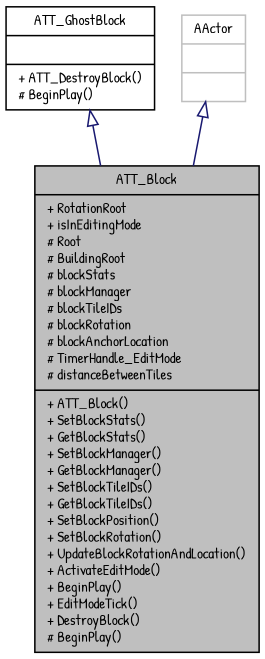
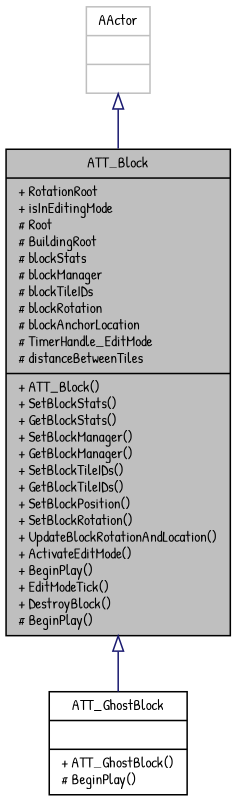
node "ATT_GhostBlock": text "+ ATT_DestroyBlock()" -> "+ ATT_GhostBlock()"
edge "ATT_Block" -> "ATT_GhostBlock": reversed
